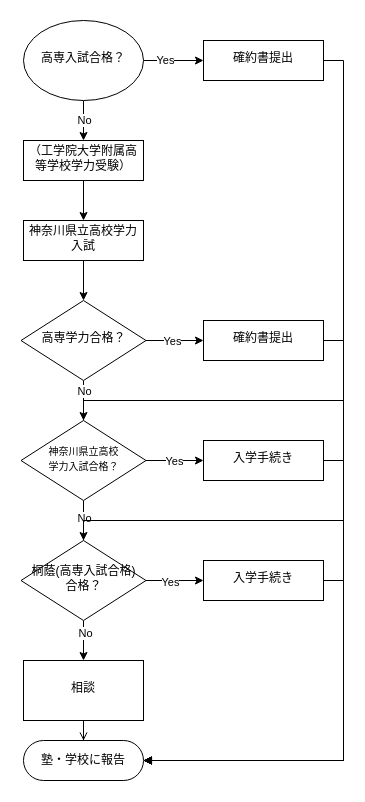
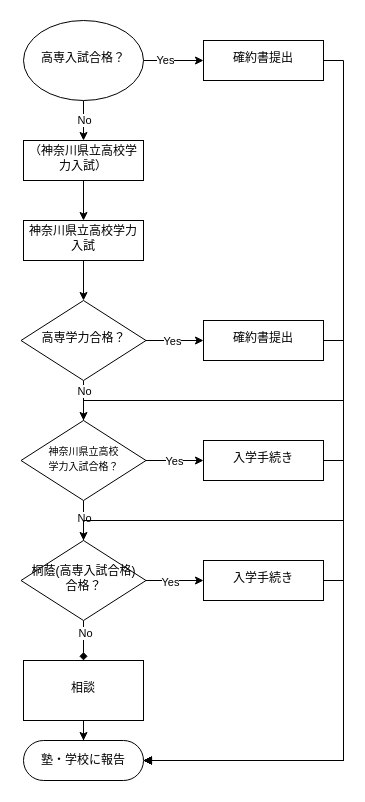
node "（工学院大学附属高等学校学力受験）": label "（工学院大学附属高等学校学力受験）" -> "（神奈川県立高校学力入試）"
edge "桐蔭(高専入試合格) 合格？" -> "相談": arrowhead classic -> diamond
edge "相談" -> "塾・学校に報告": arrowhead open -> classic
